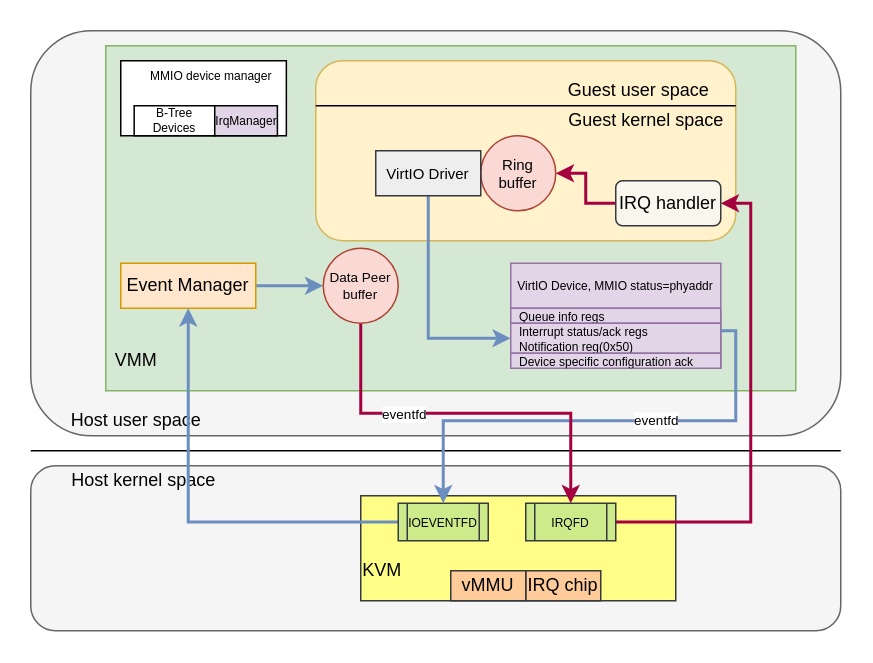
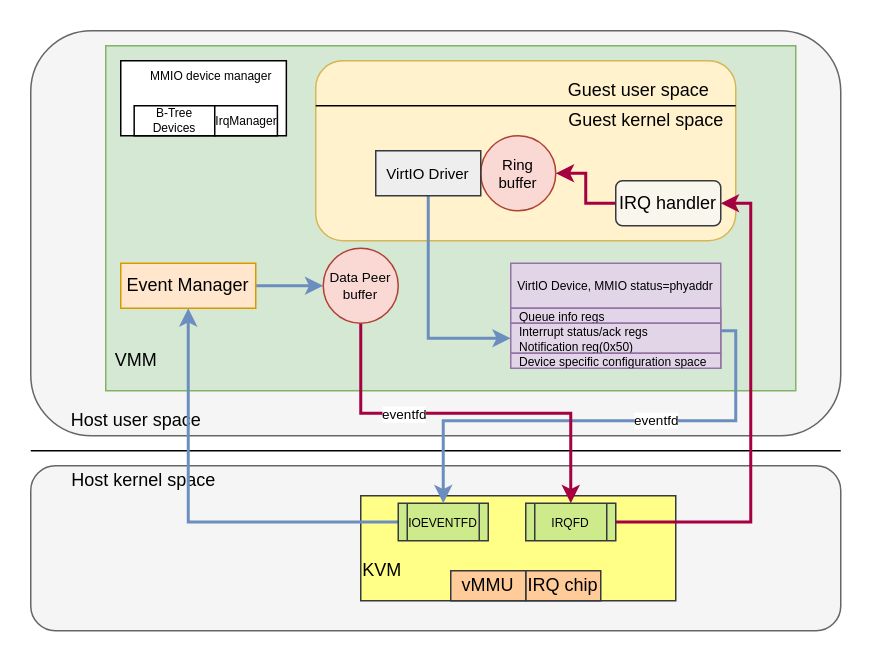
node "IrqManager": fillcolor #e1d5e7 -> #ffffff
node "Device specific configuration ack": label "Device specific configuration ack" -> "Device specific configuration space"
